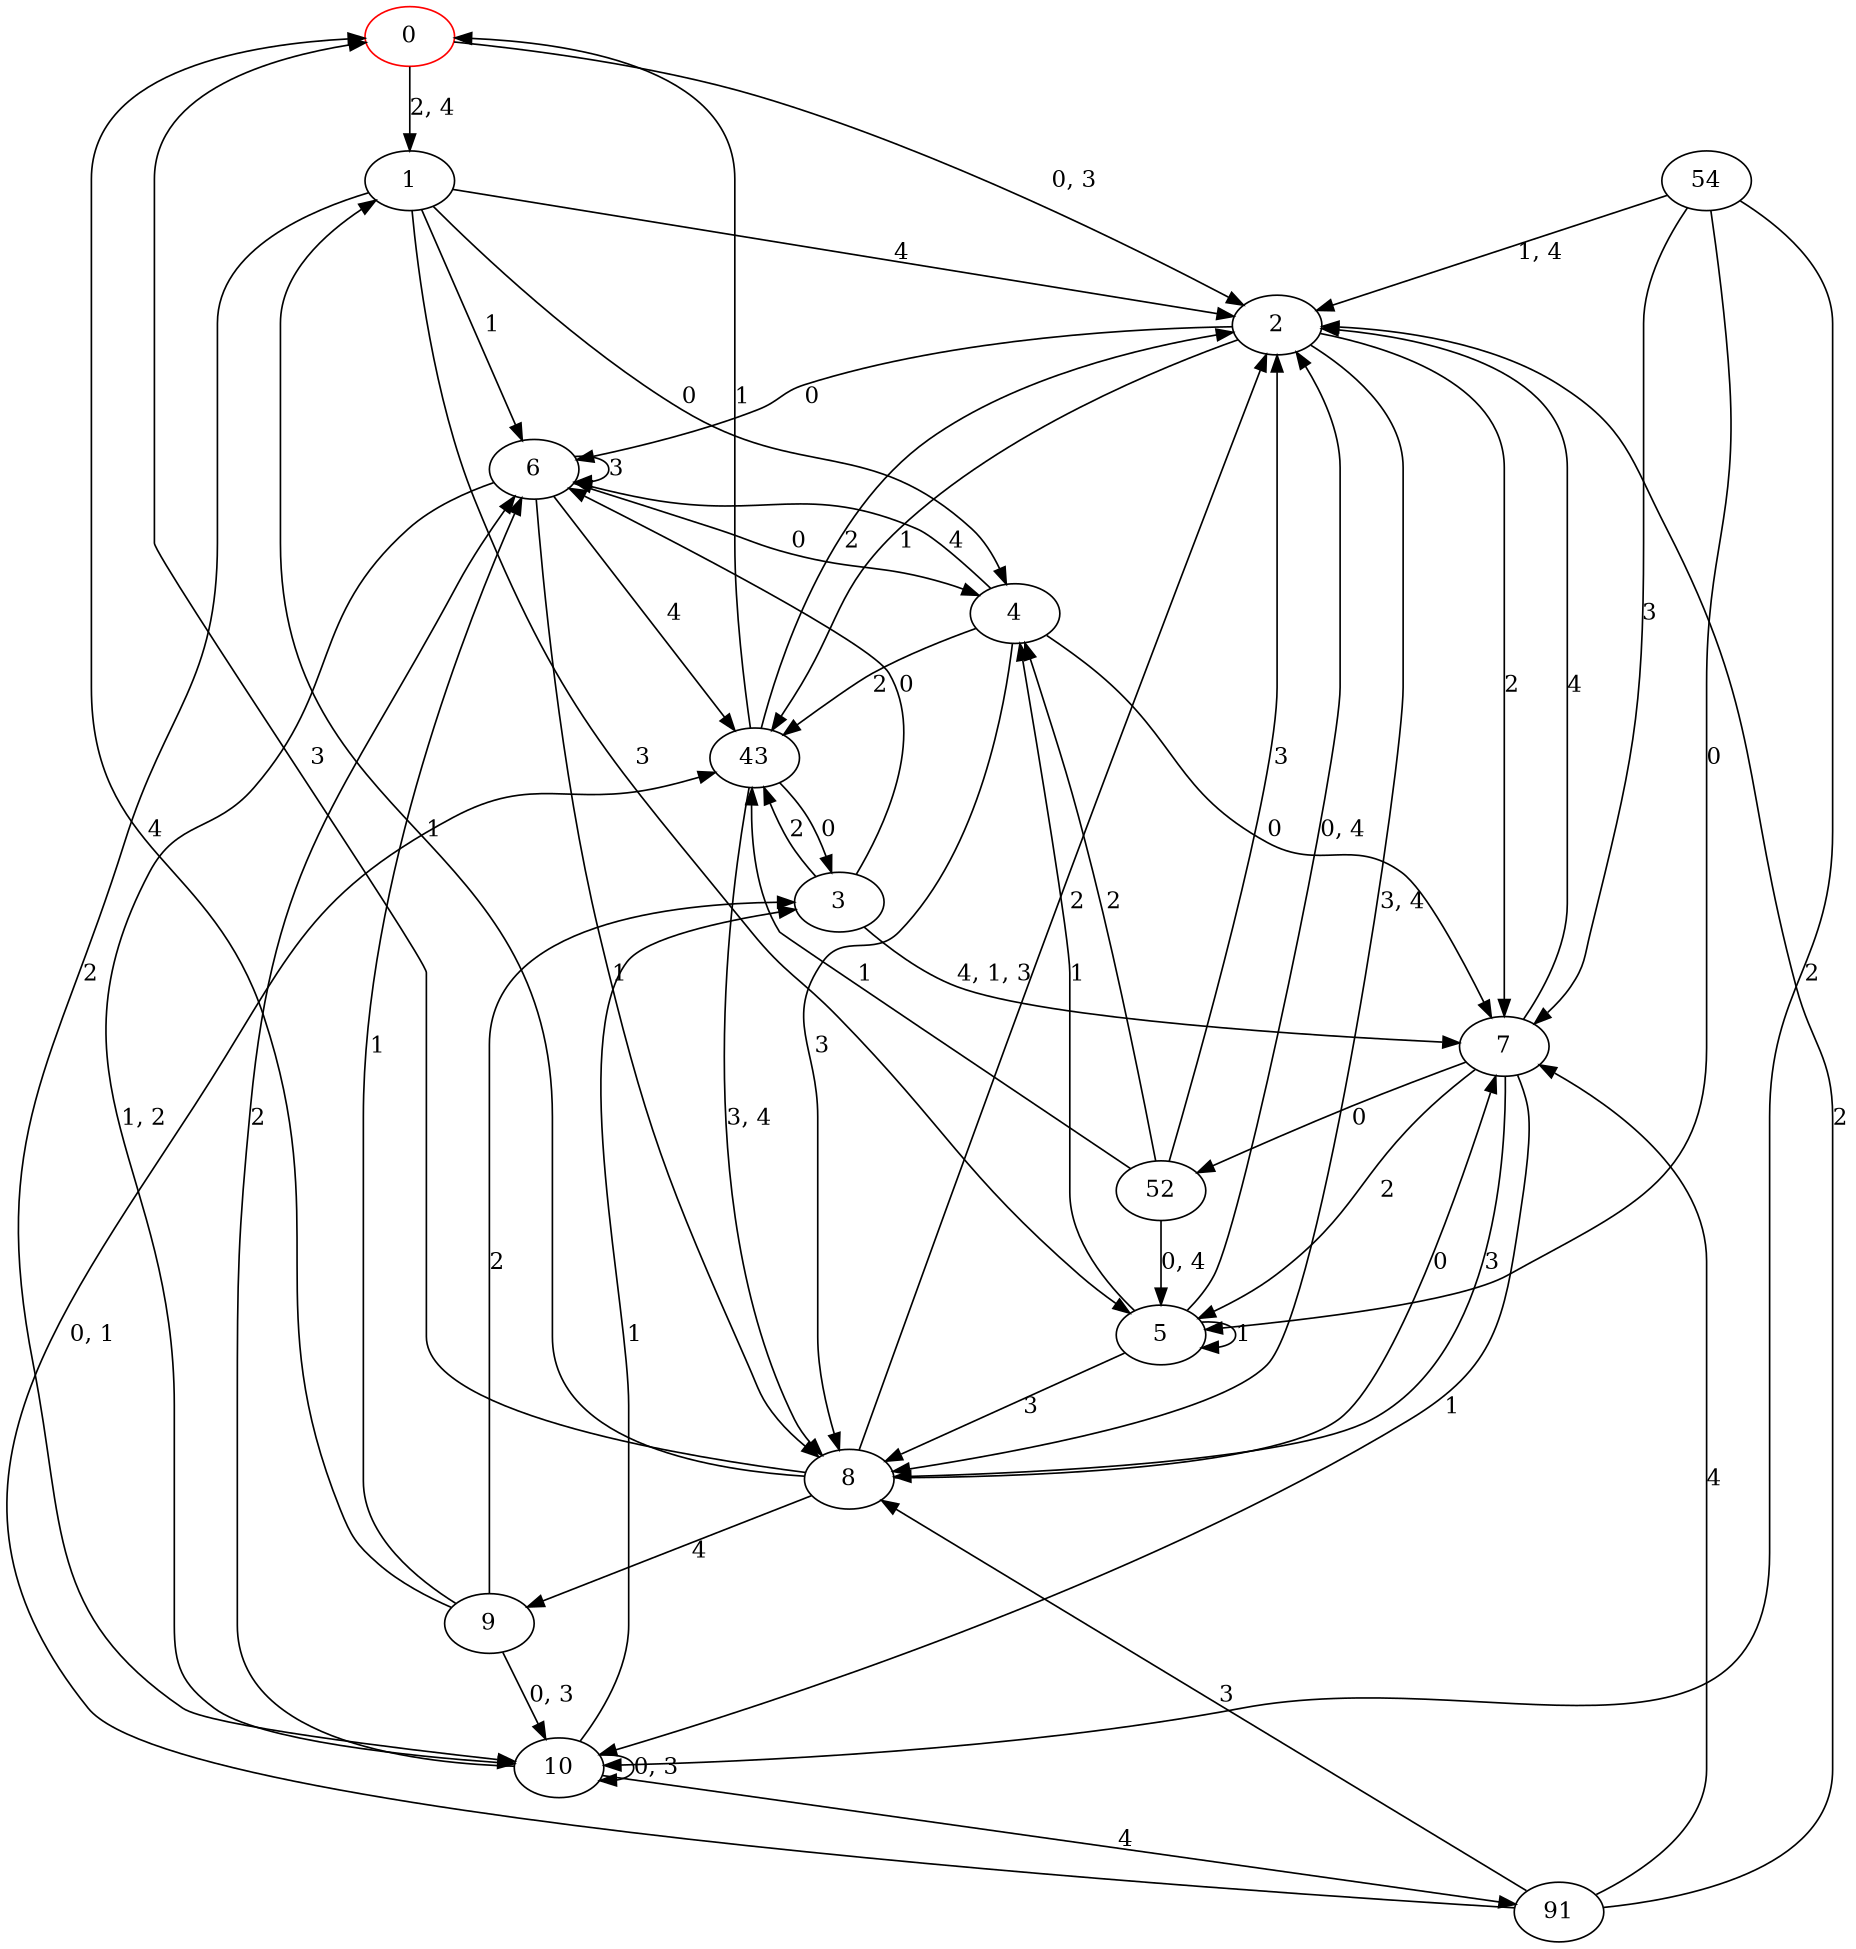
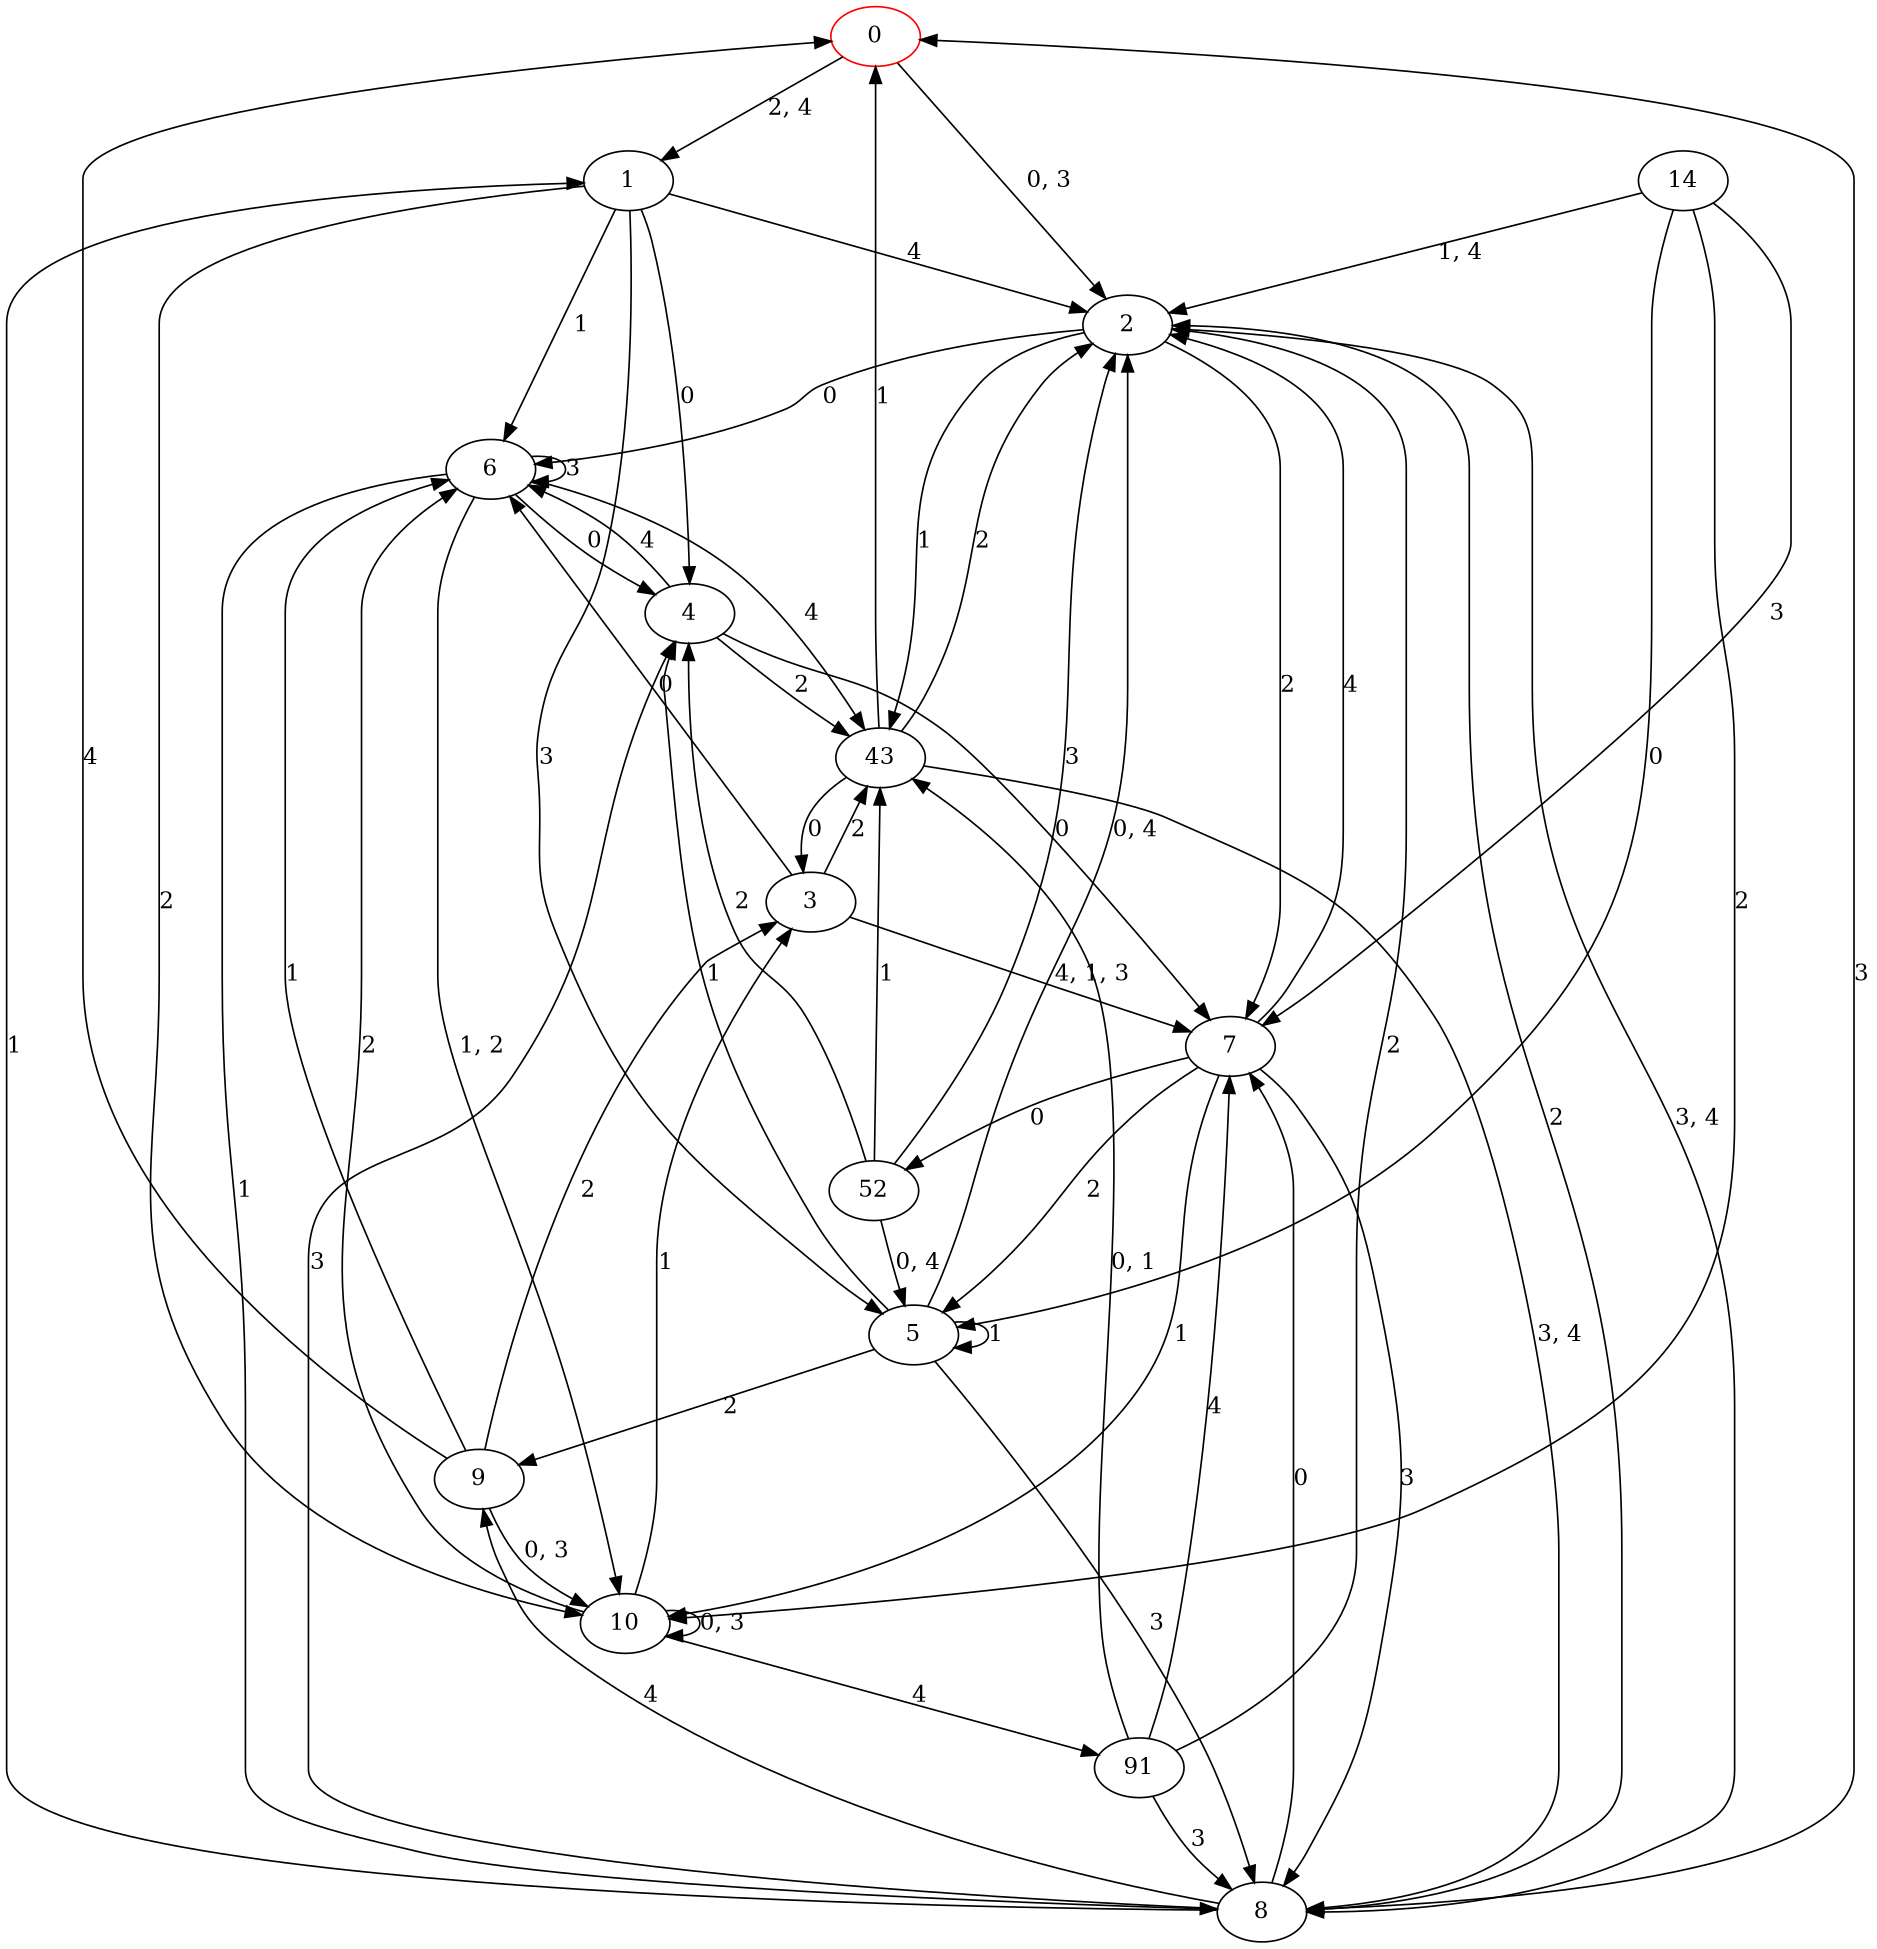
node "54": label "54" -> "14"
edge "4" -> "8": reversed
edge "5" -> "9": added, label "2"
